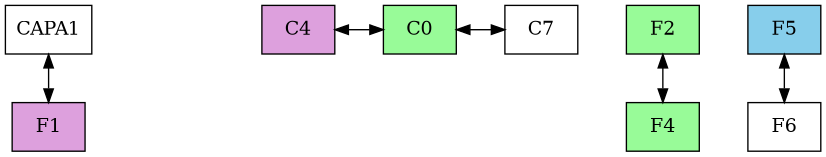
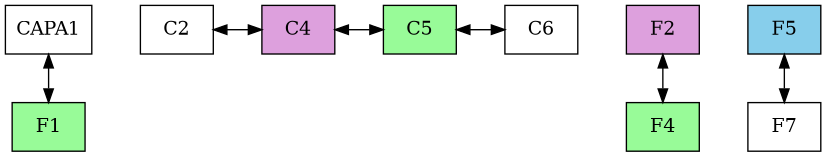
node "C2": added
node "C0": label "C0" -> "C5"
node "C7": label "C7" -> "C6"
node "F2": fillcolor palegreen -> plum
node "F1": fillcolor plum -> palegreen
node "F6": label "F6" -> "F7"
